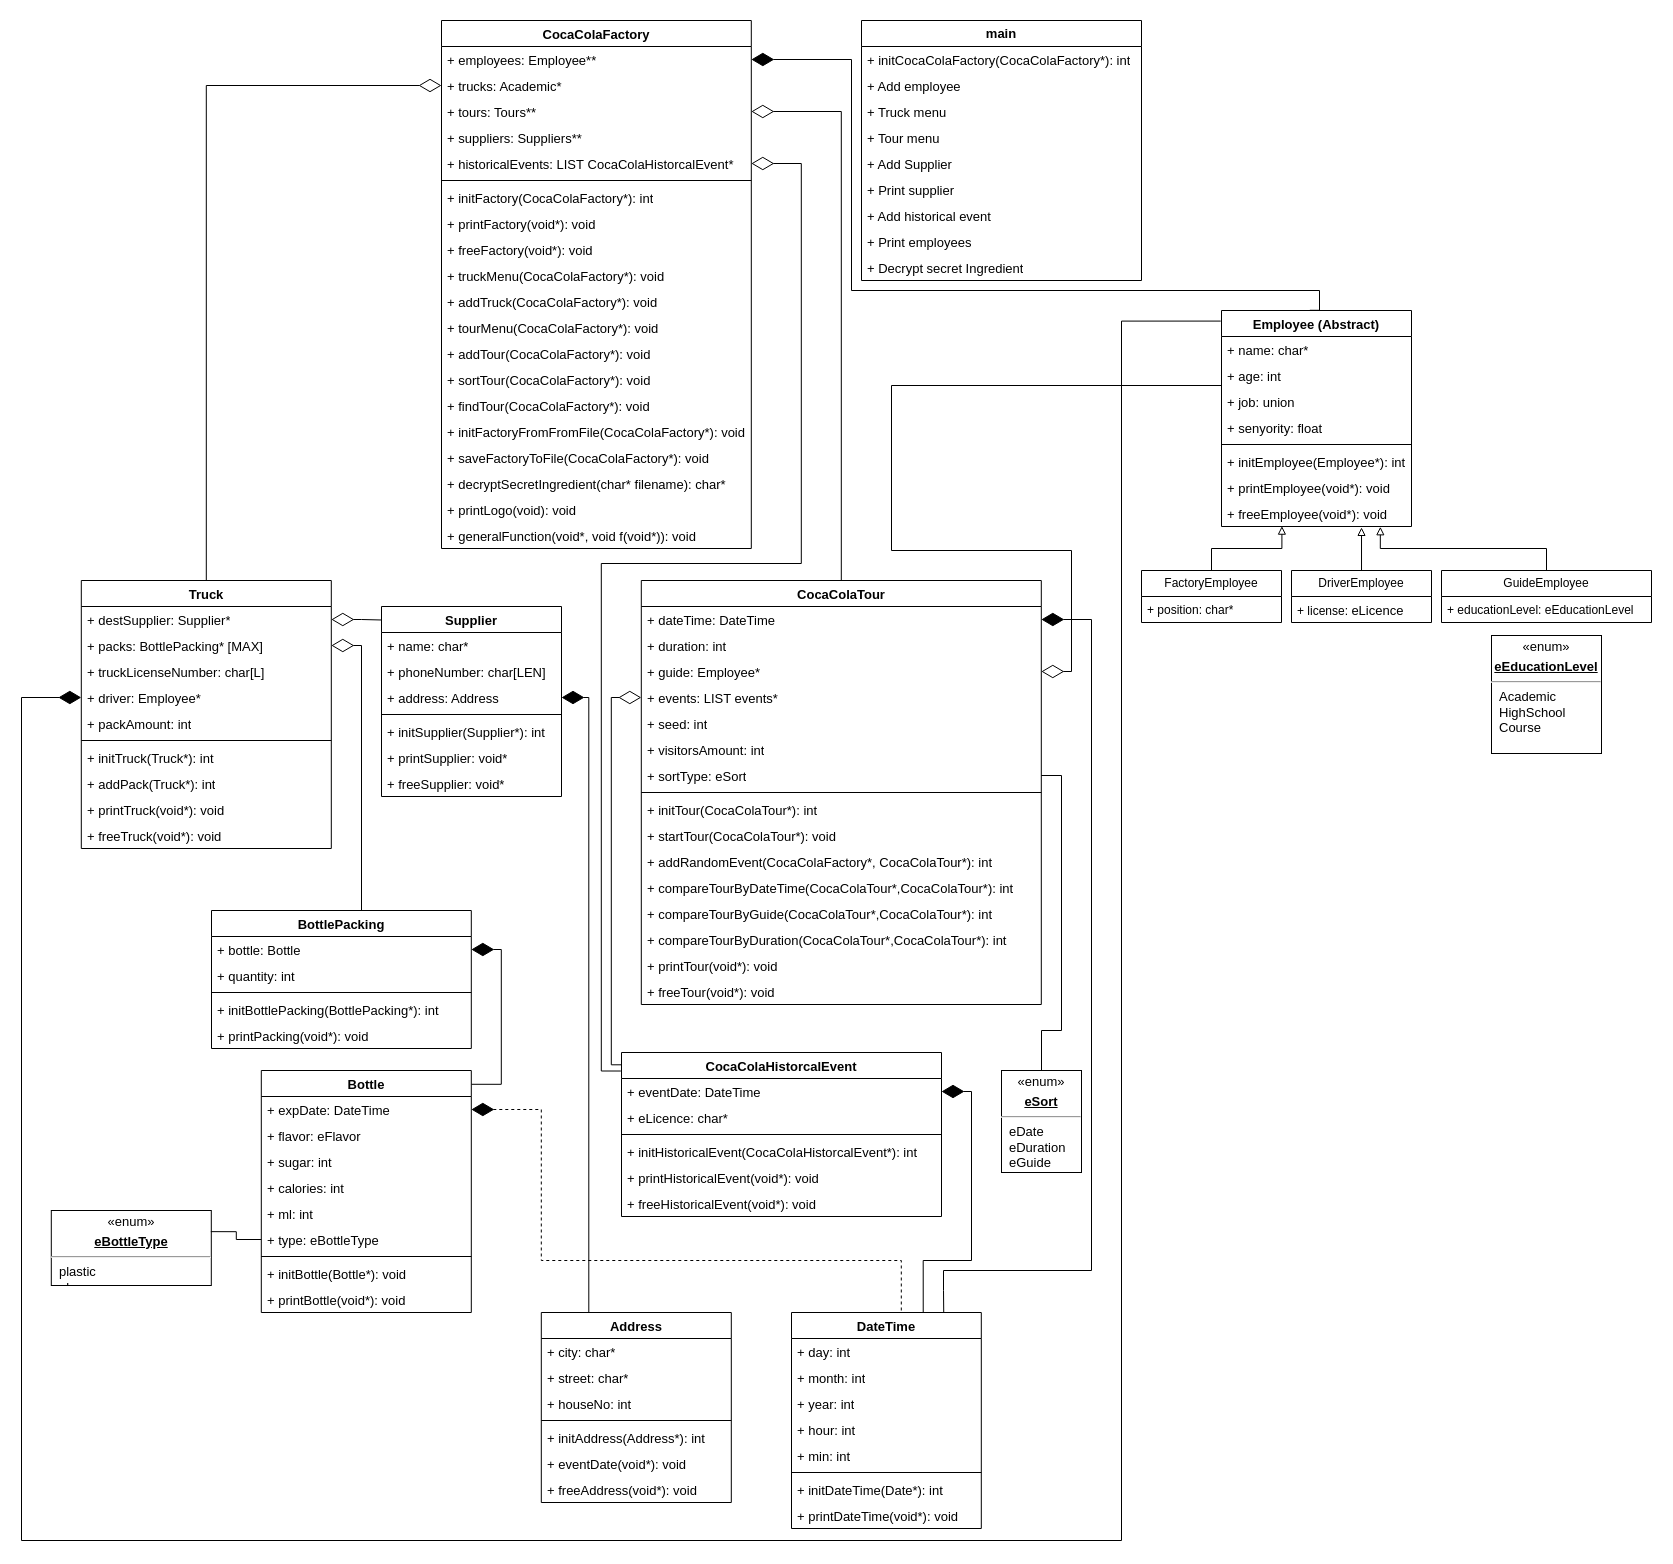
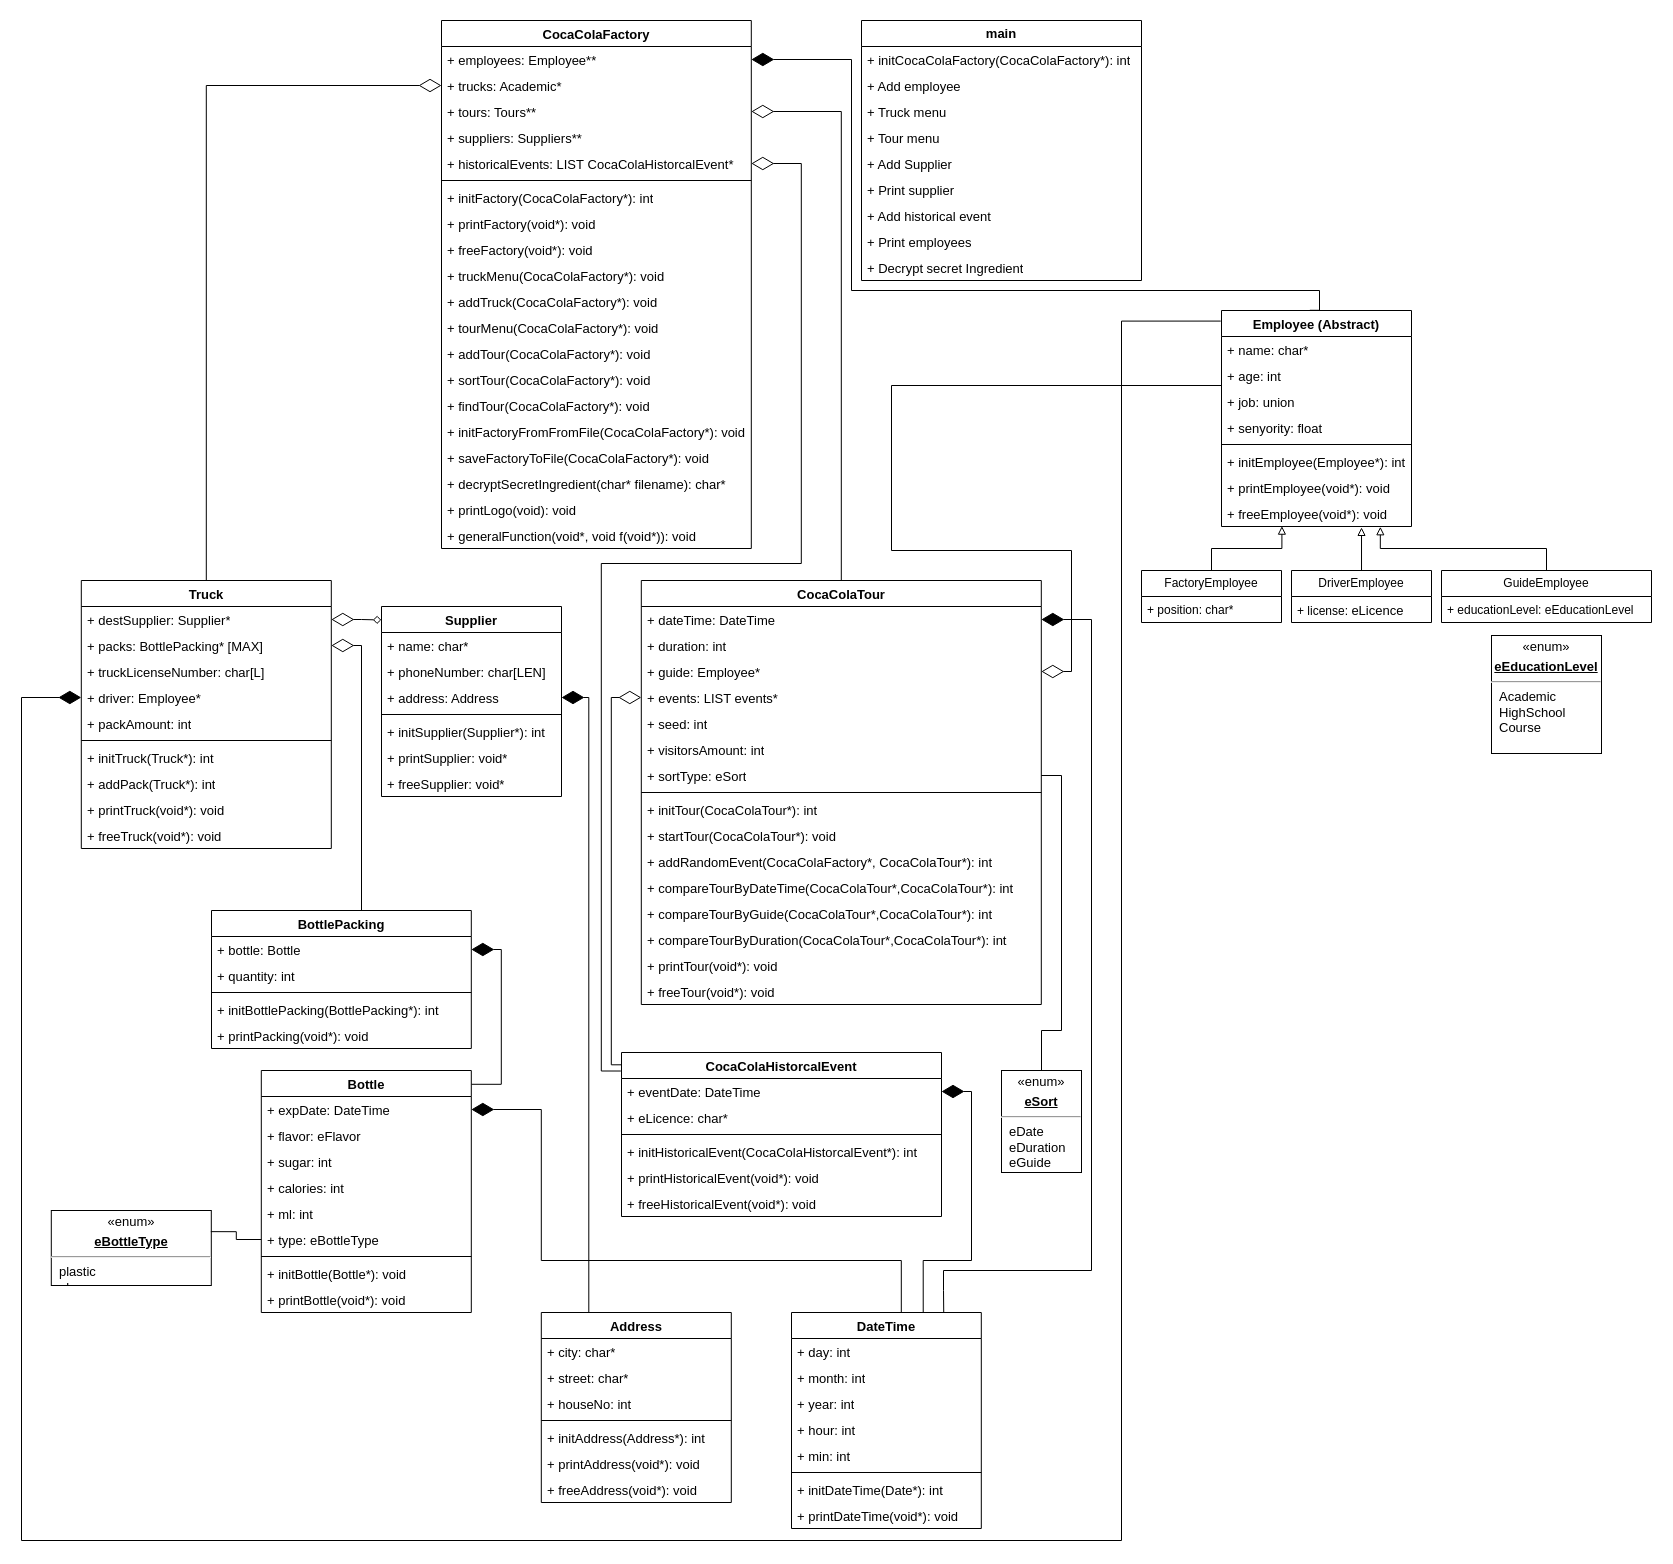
edge "Supplier" -> "+ destSupplier: Supplier*": arrowhead none -> diamond
edge "DateTime" -> "+ expDate: DateTime": style dashed -> solid
node "+ eventDate(void*): void": label "+ eventDate(void*): void" -> "+ printAddress(void*): void"
